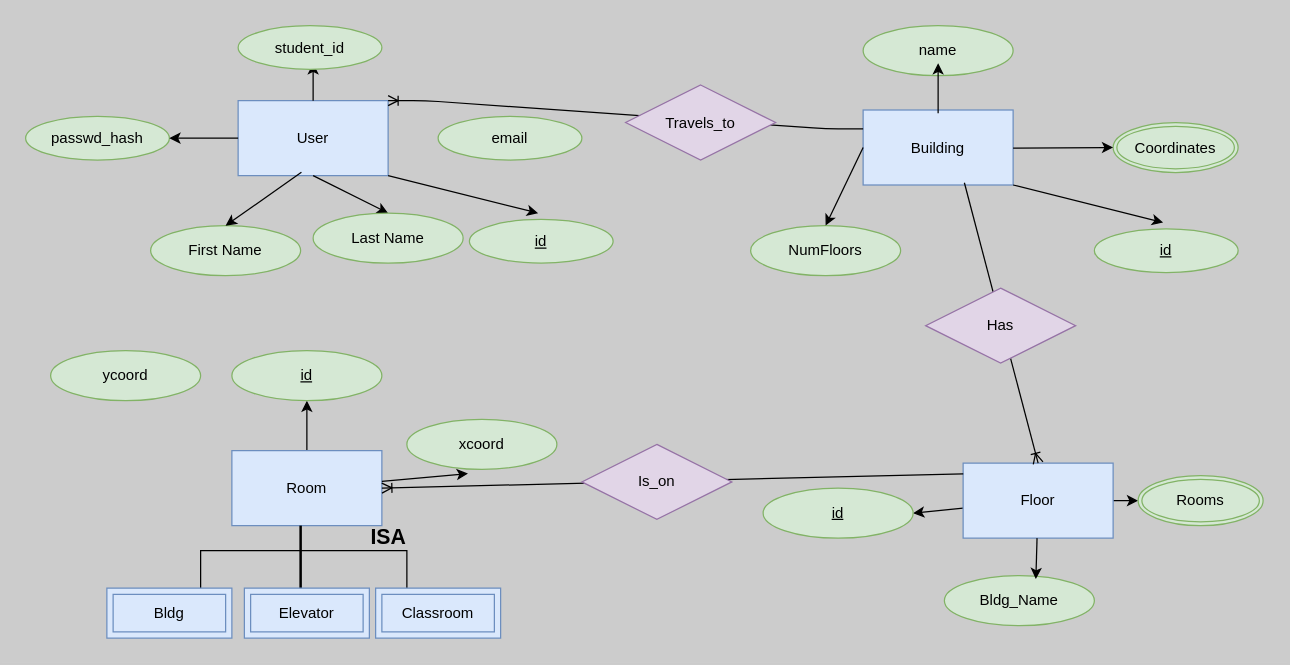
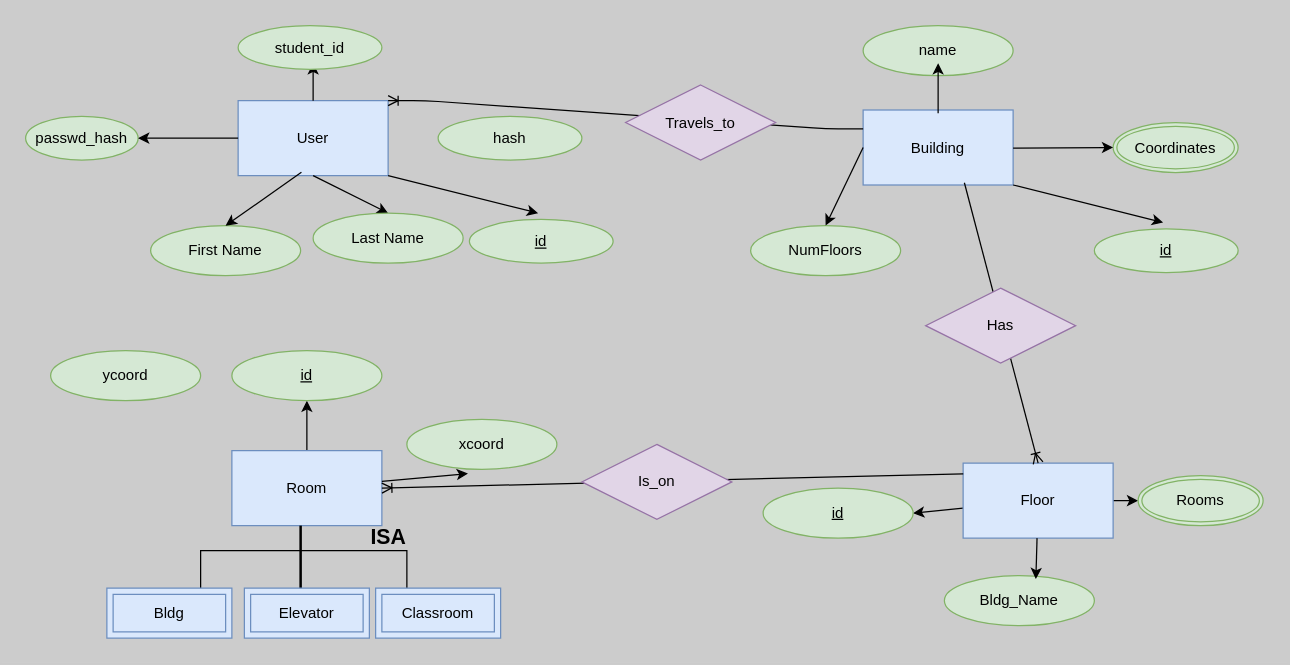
node "passwd_hash": size 144x44 -> 113x44
node "email": label "email" -> "hash"
